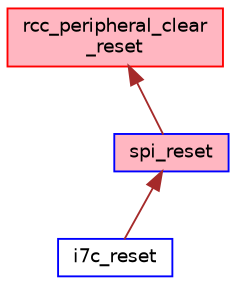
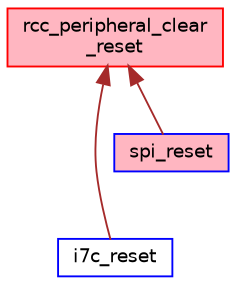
edge "i7c_reset" -> "spi_reset": now "i7c_reset" -> "rcc_peripheral_clear _reset"
